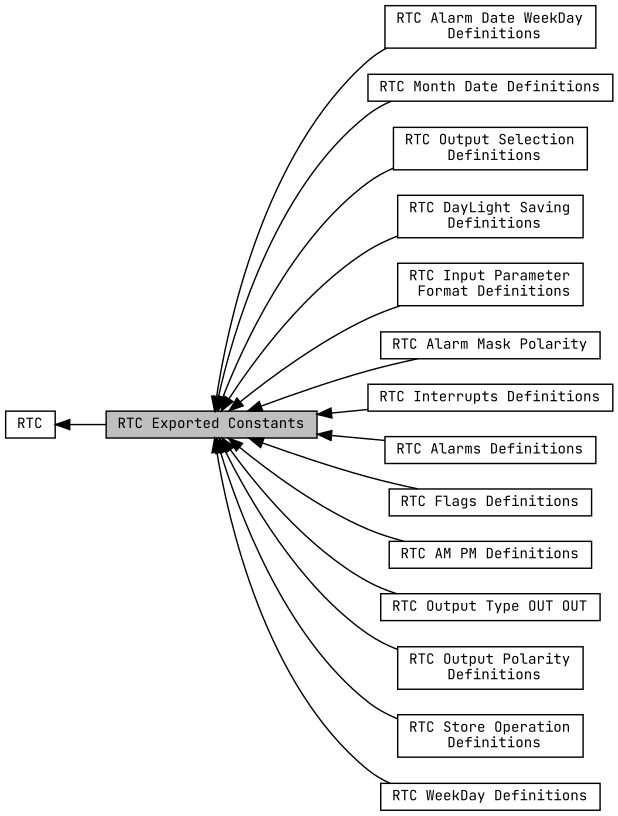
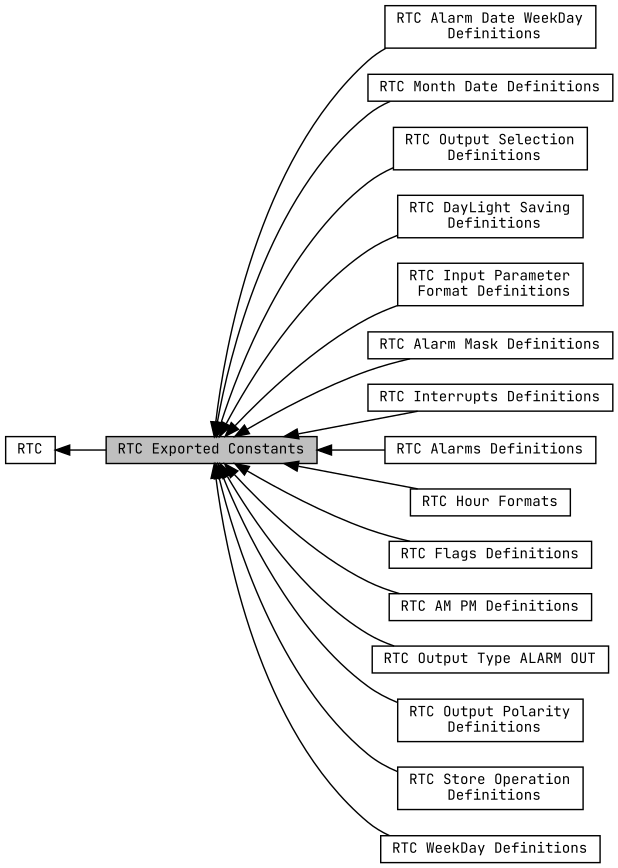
node "RTC Alarm Mask Polarity": label "RTC Alarm Mask Polarity" -> "RTC Alarm Mask Definitions"
node "RTC Hour Formats": added
node "RTC Output Type OUT OUT": label "RTC Output Type OUT OUT" -> "RTC Output Type ALARM OUT"
